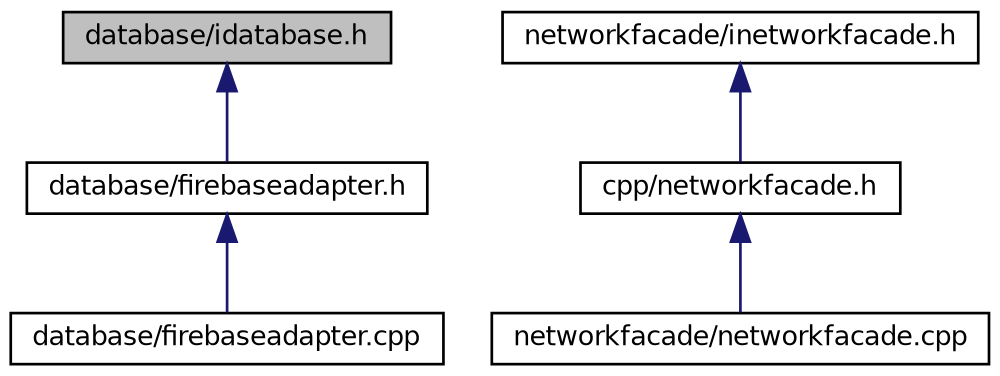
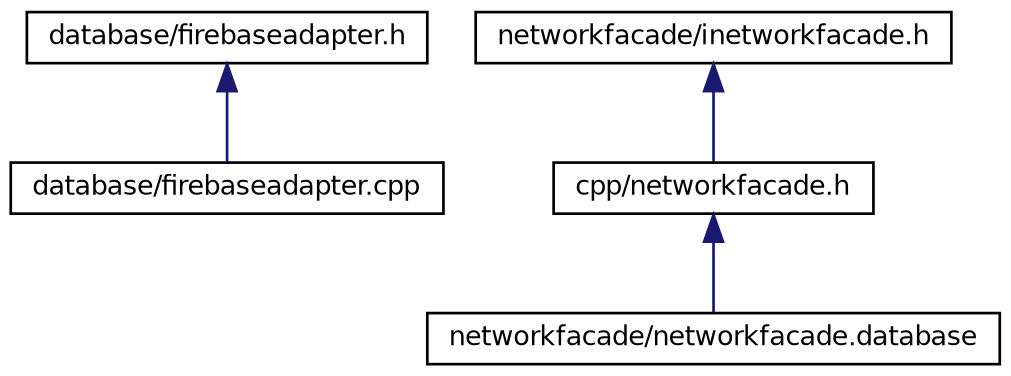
node "database/idatabase.h": removed
node "networkfacade/networkfacade.cpp": label "networkfacade/networkfacade.cpp" -> "networkfacade/networkfacade.database"
